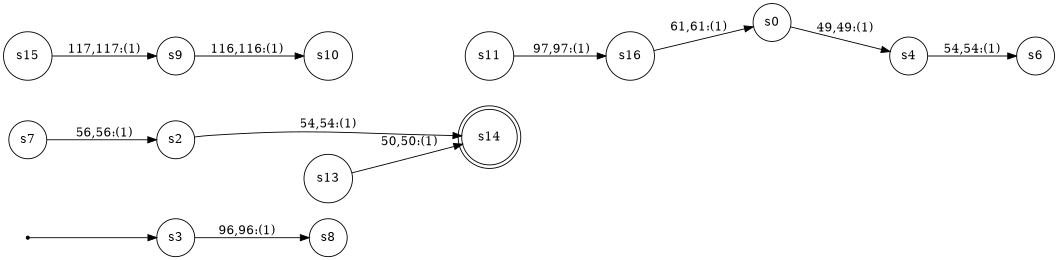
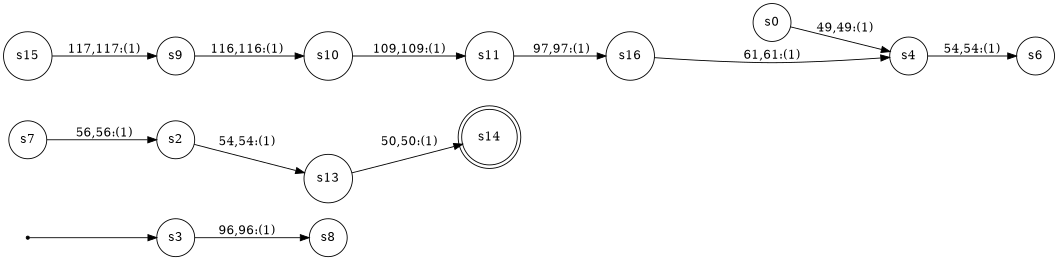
edge "s16" -> "s0": now "s16" -> "s4"
edge "s10" -> "s11": added, label "109,109:(1)"
edge "s2" -> "s14": now "s2" -> "s13"
